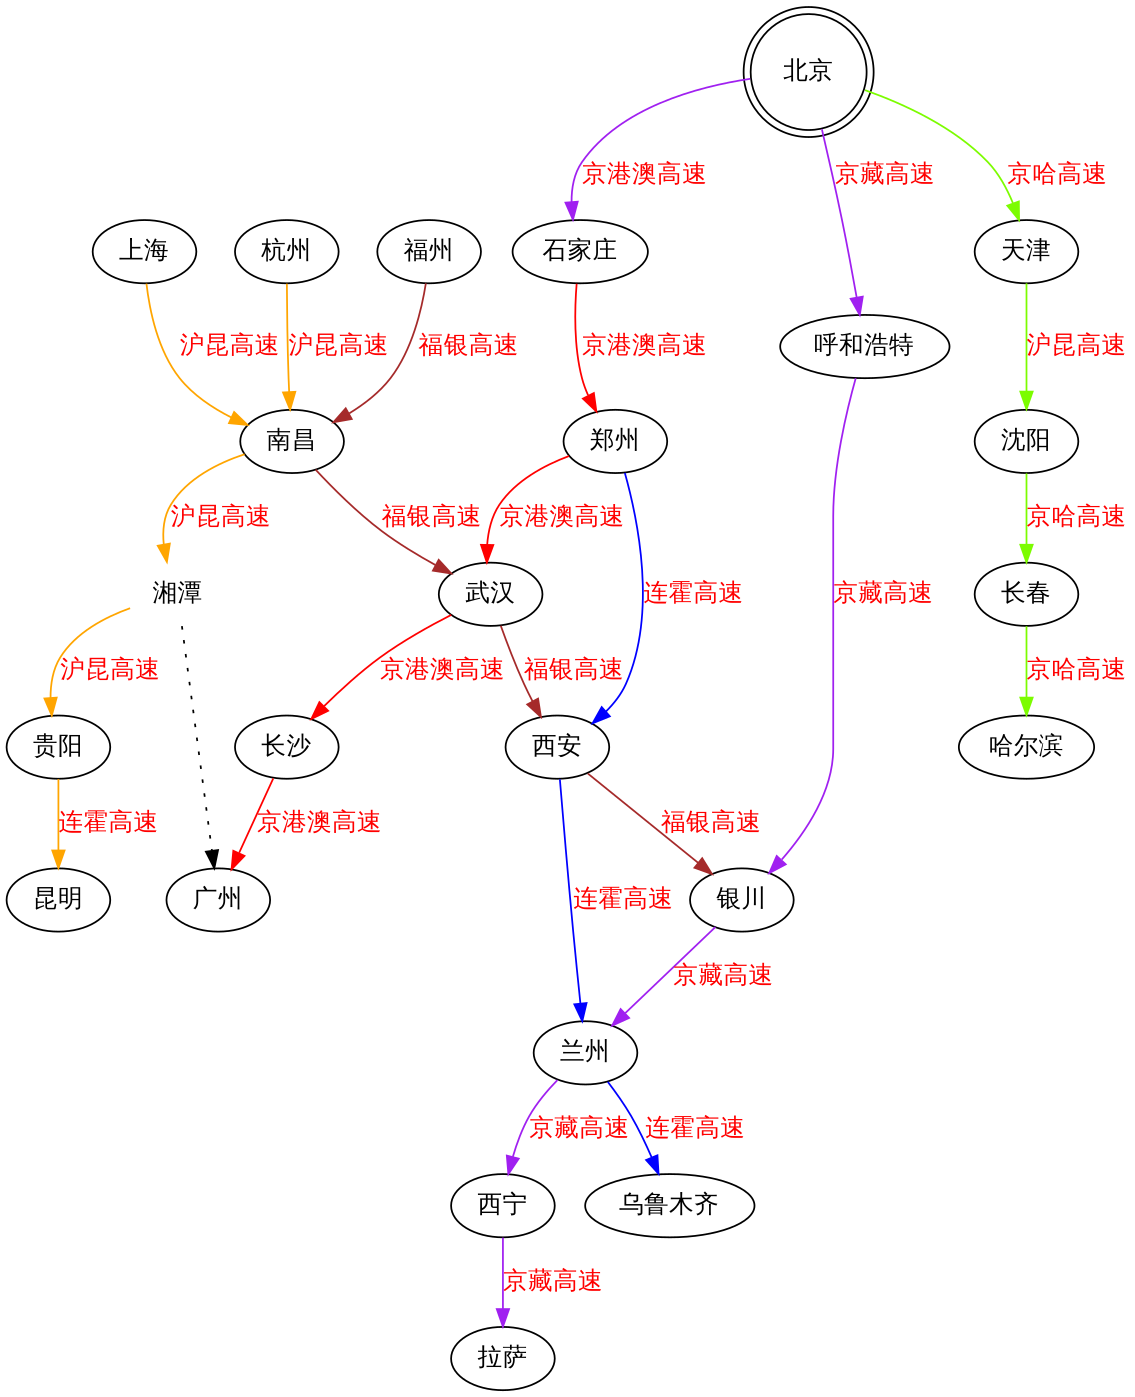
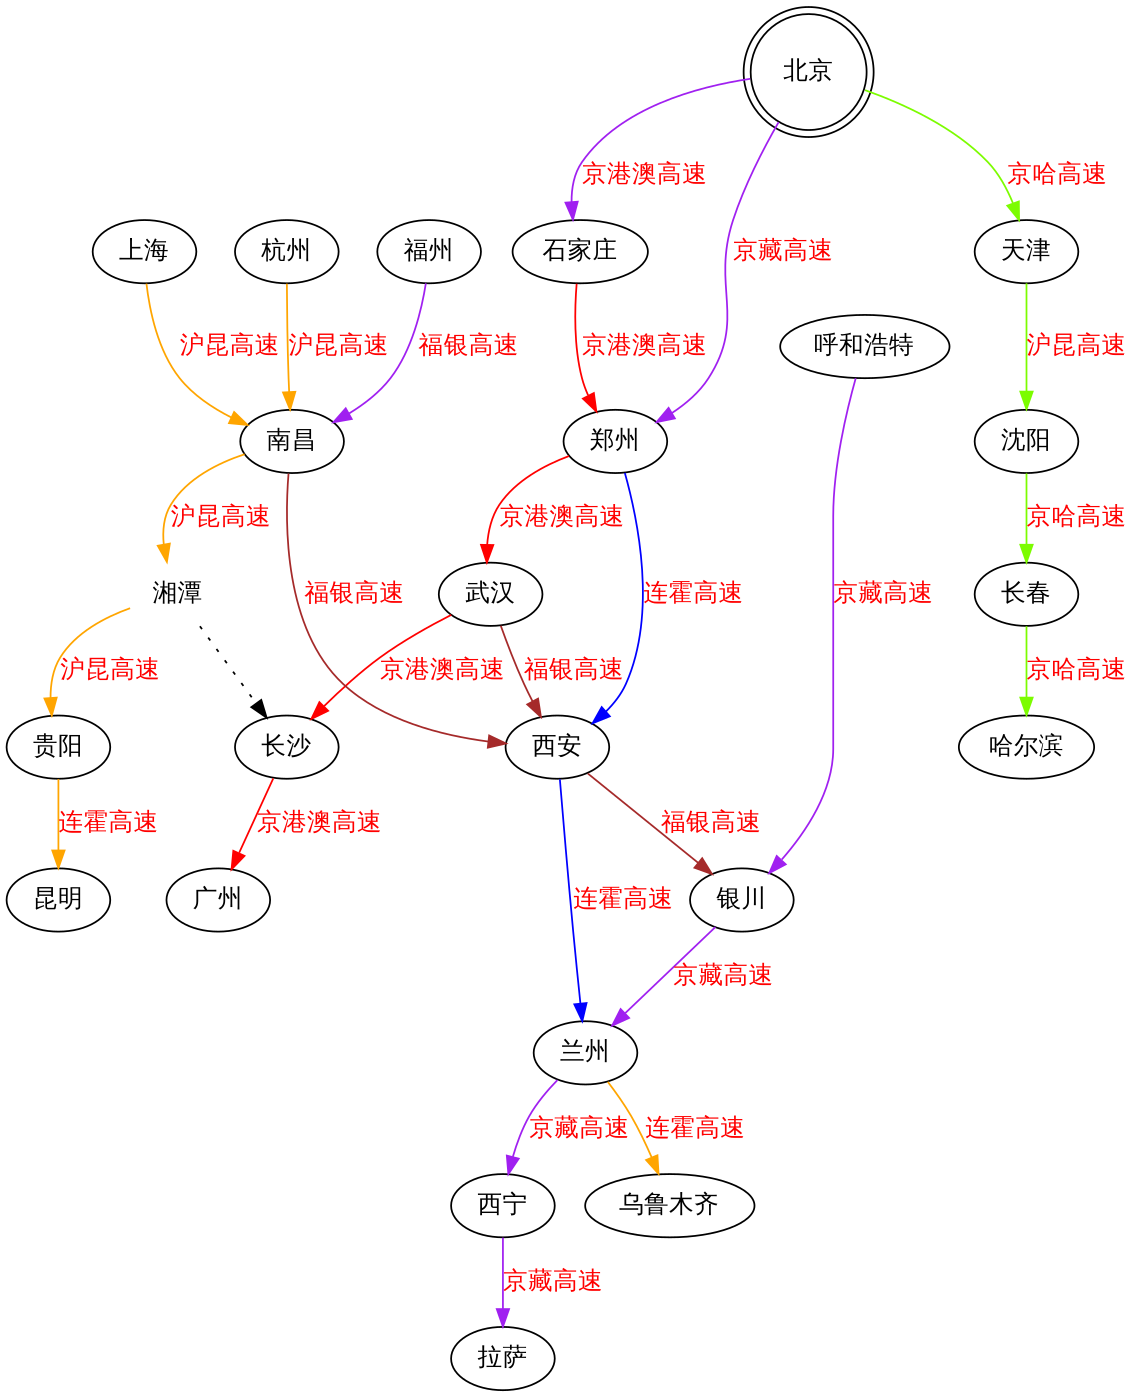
edge "北京" -> "呼和浩特": now "北京" -> "郑州"
edge "福州" -> "南昌": color brown -> purple
edge "南昌" -> "武汉": now "南昌" -> "西安"
edge "湘潭" -> "广州": now "湘潭" -> "长沙"
edge "兰州" -> "乌鲁木齐": color blue -> orange
